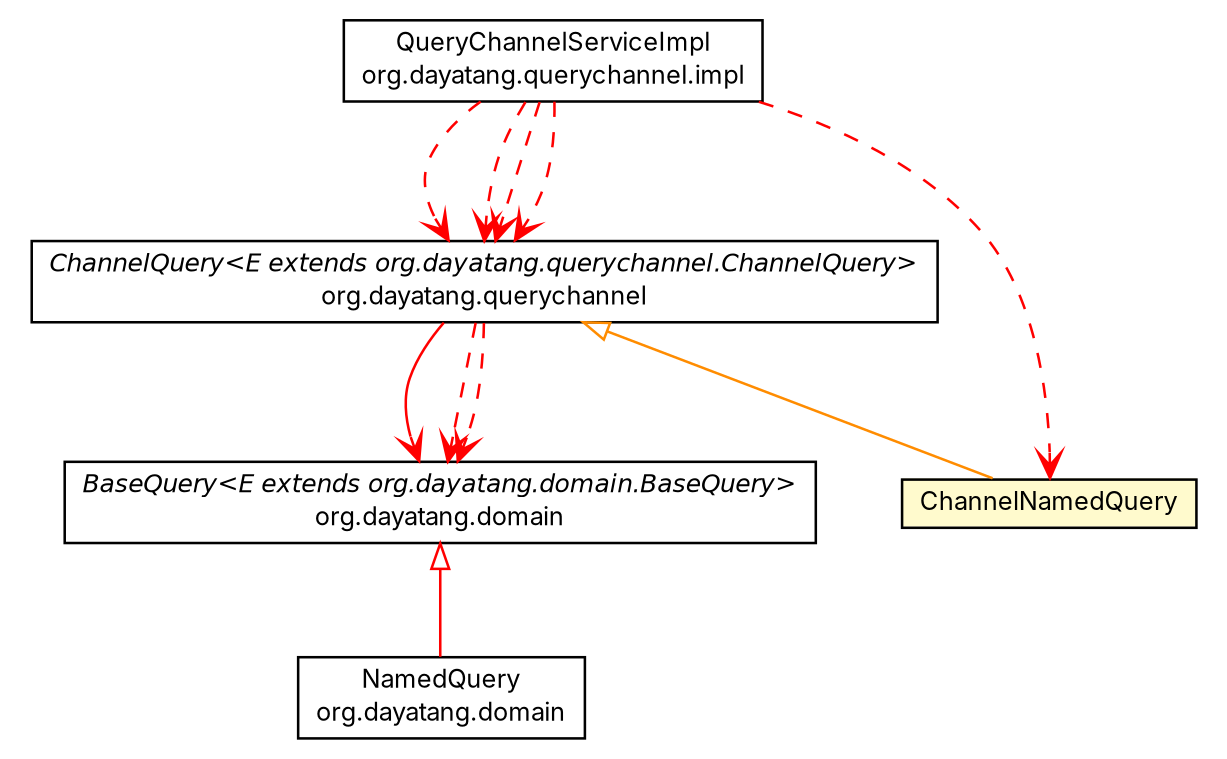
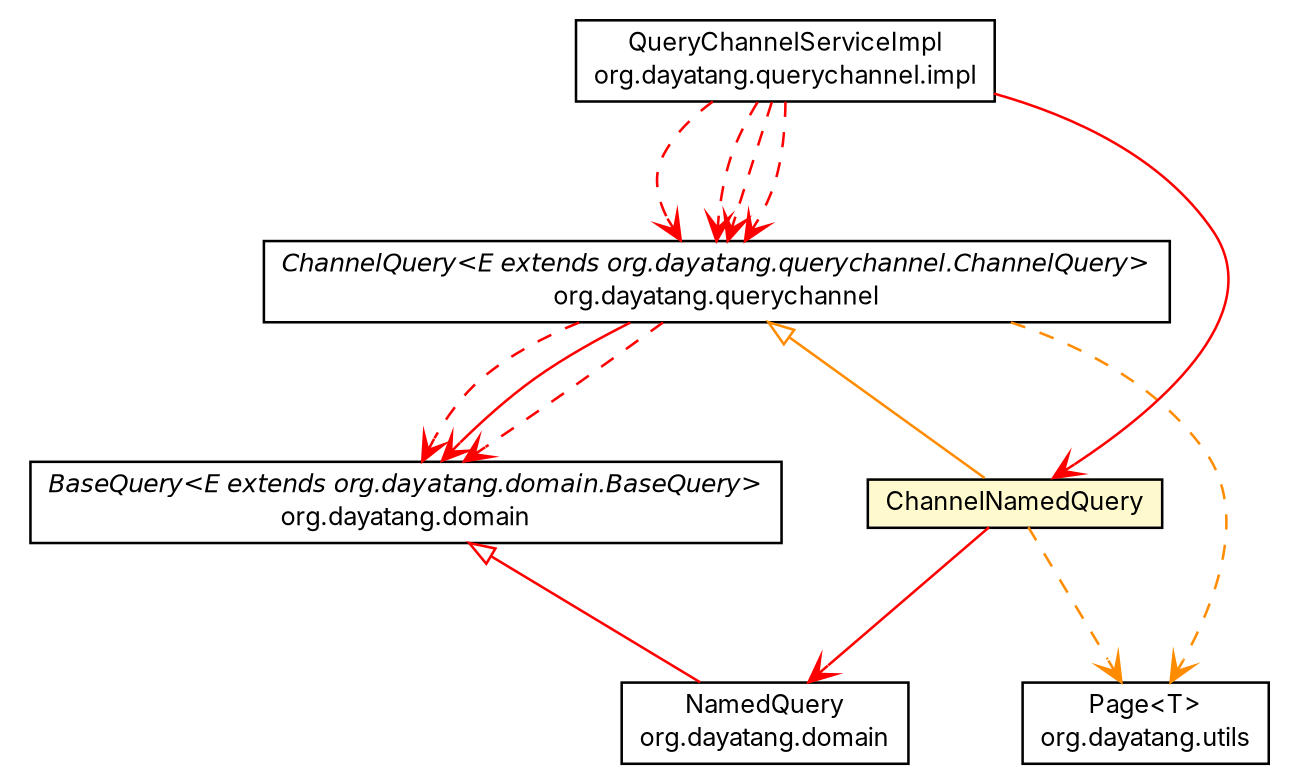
edge "QueryChannelServiceImpl" -> "ChannelNamedQuery": style dashed -> solid
edge "ChannelNamedQuery" -> "NamedQuery": added
node "Page<T>": added
